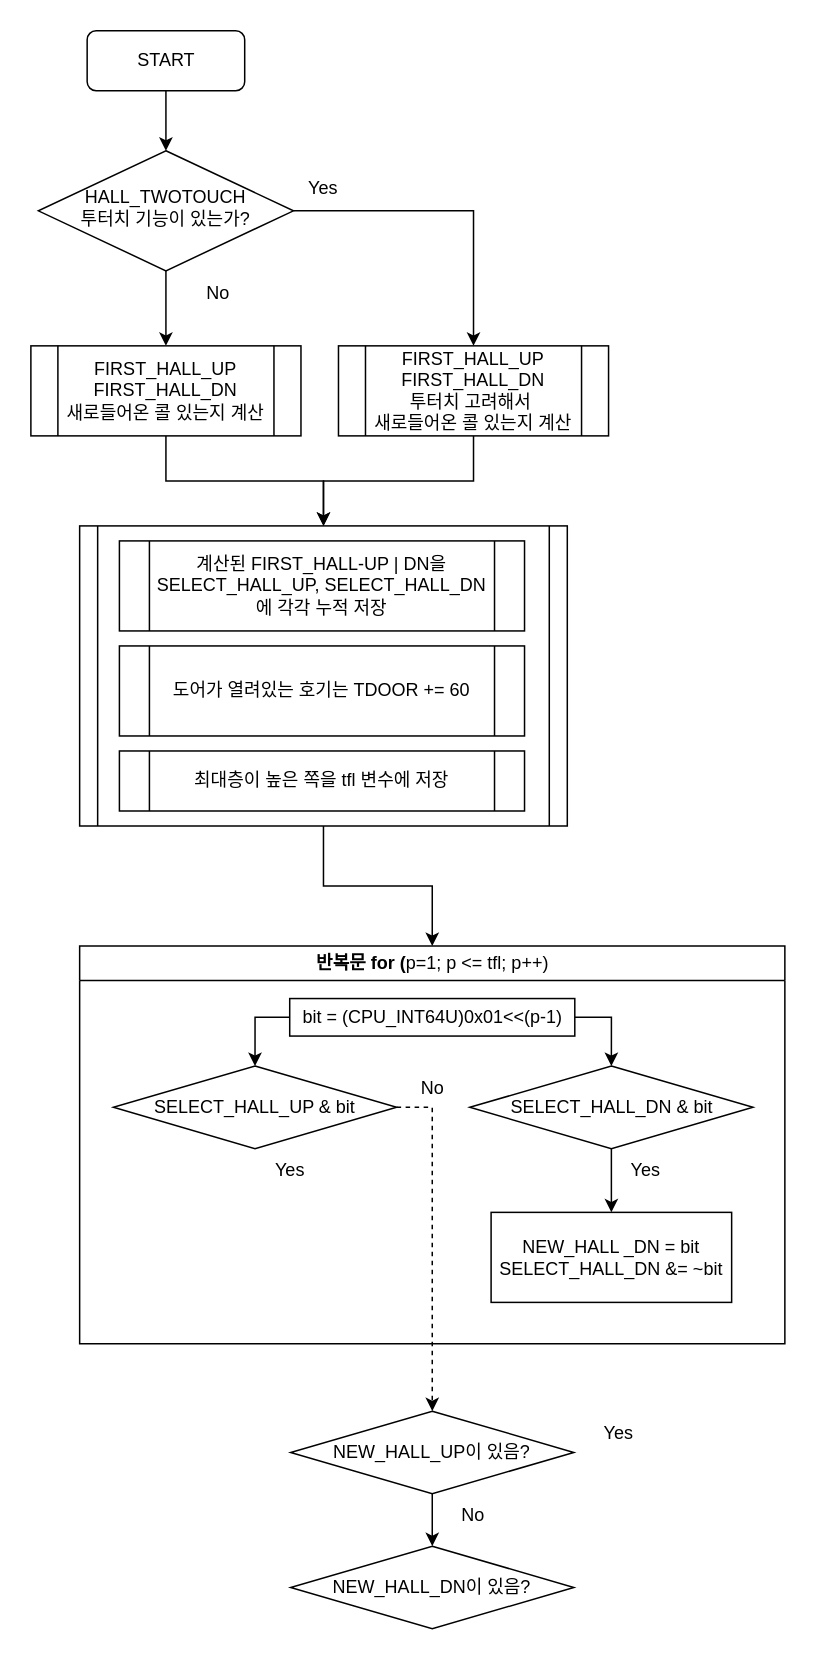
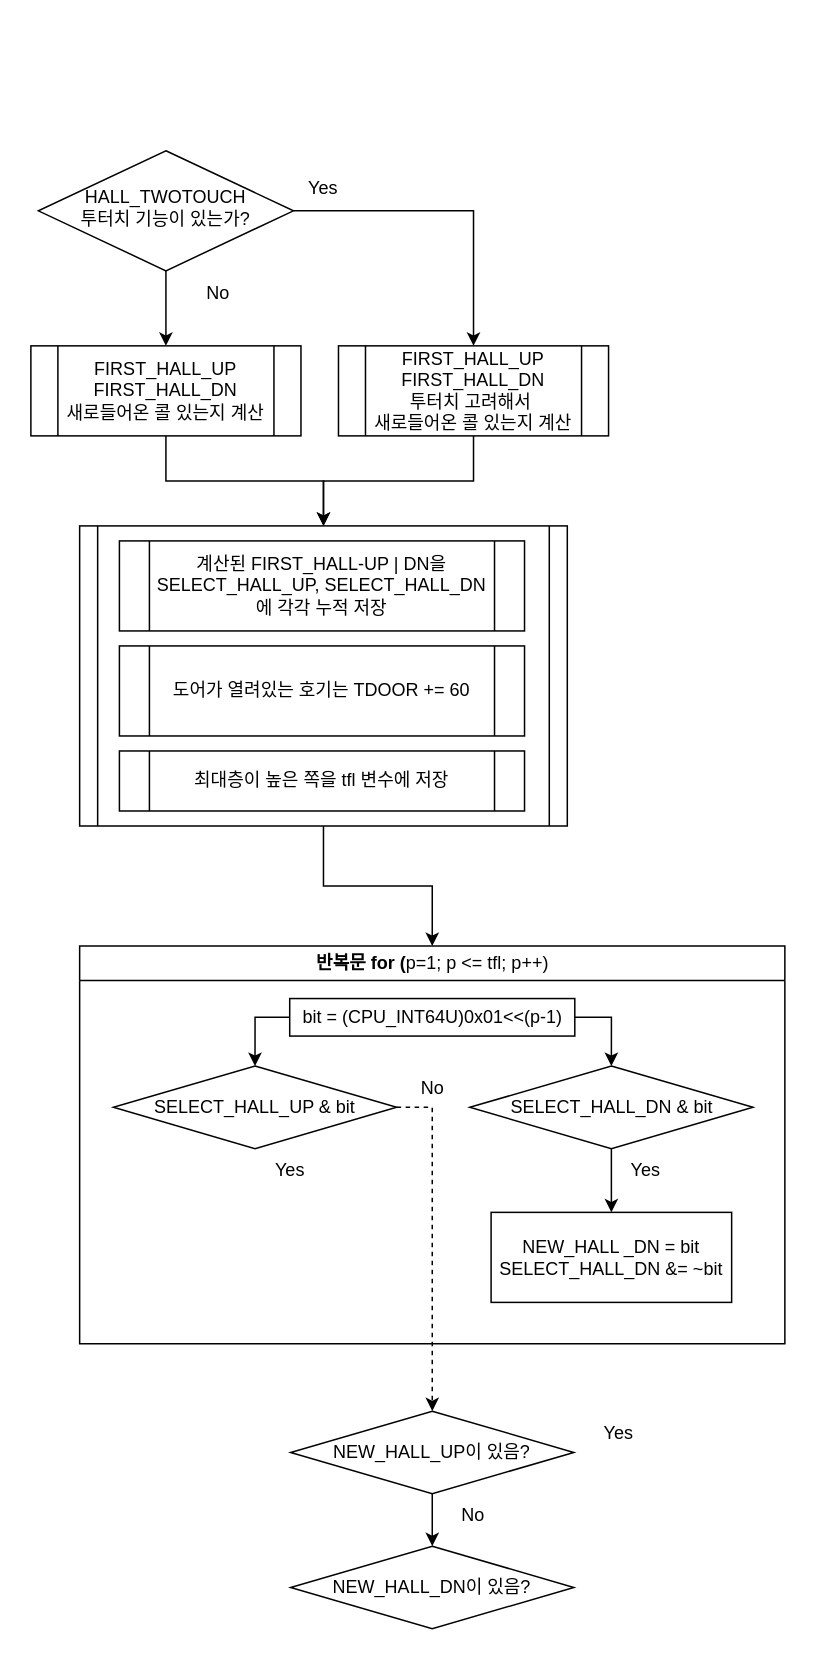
node "START": removed
edge "START" -> "HALL_TWOTOUCH 투터치 기능이 있는가?": removed
